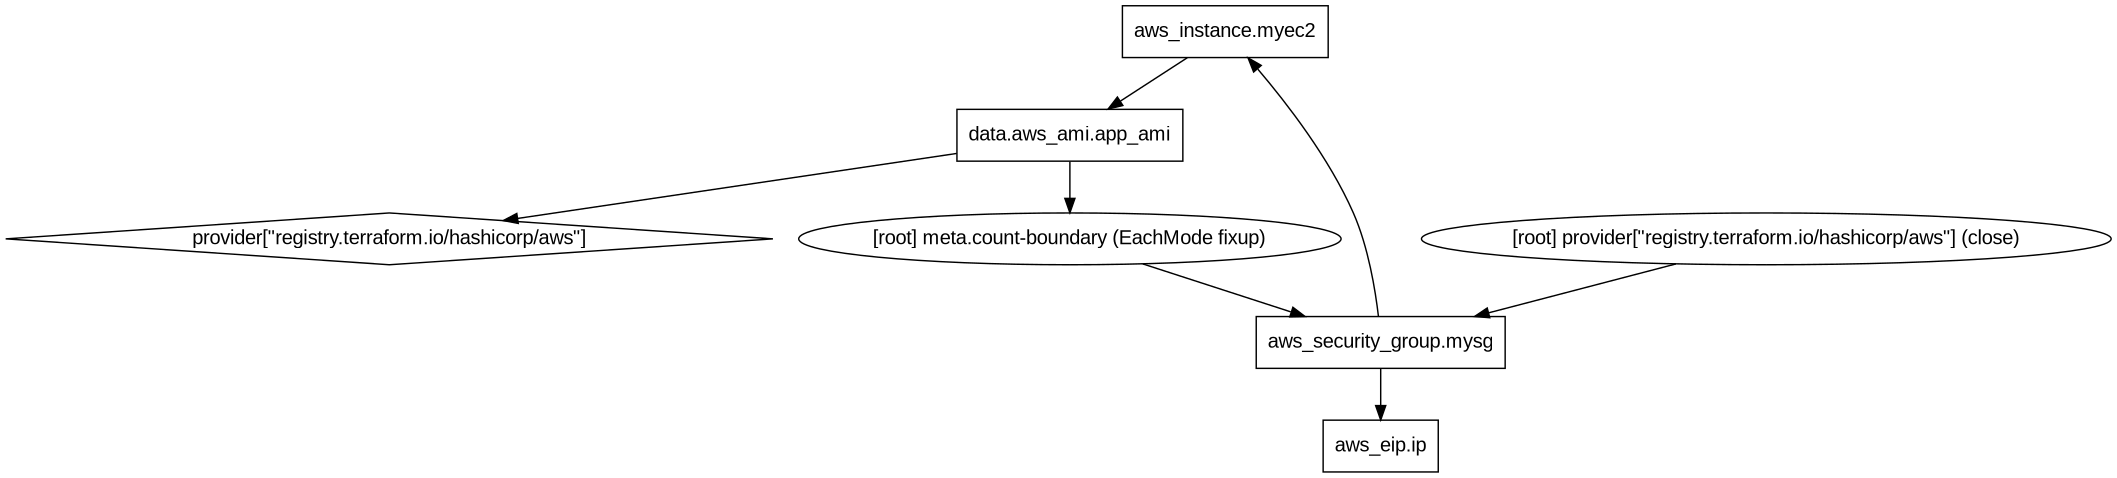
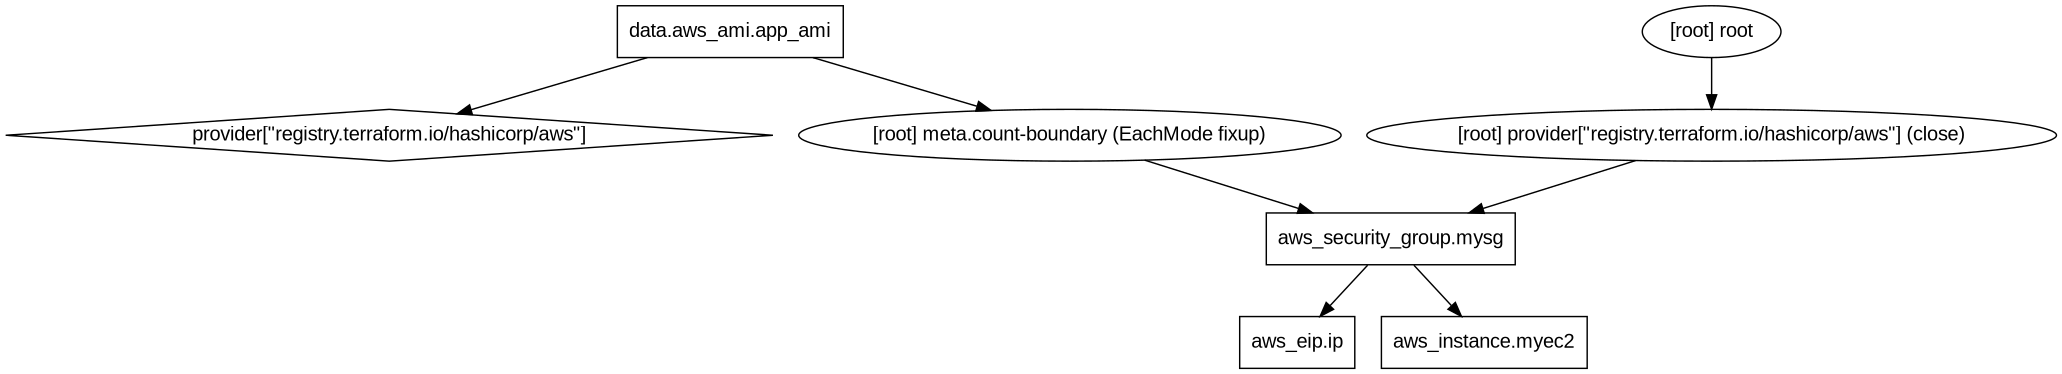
node "[root] root": added
edge "aws_instance.myec2" -> "data.aws_ami.app_ami": removed
